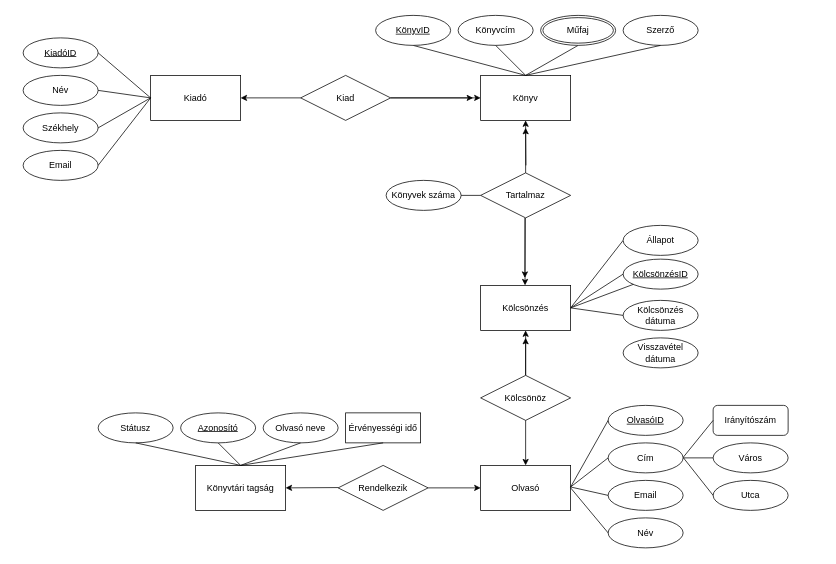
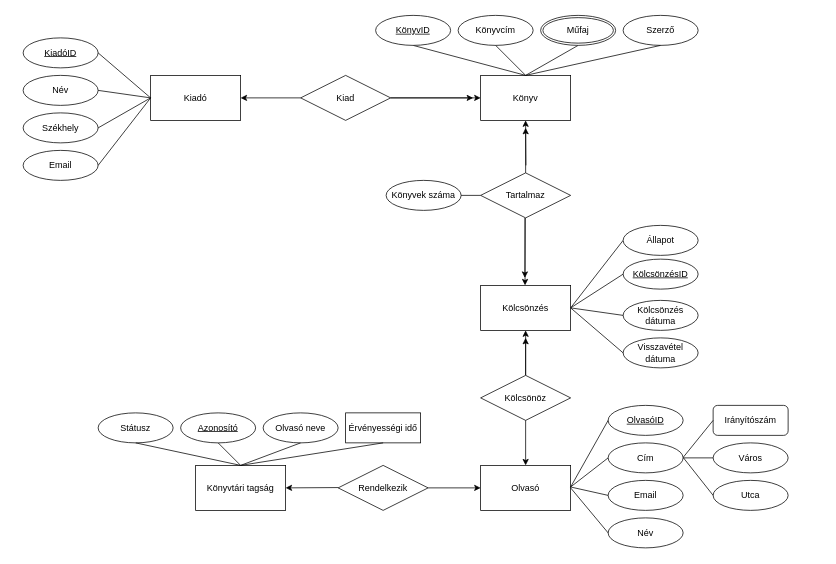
edge "KölcsönzésID" -- "Kölcsönzés": now "Visszavétel dátuma" -- "Kölcsönzés"
